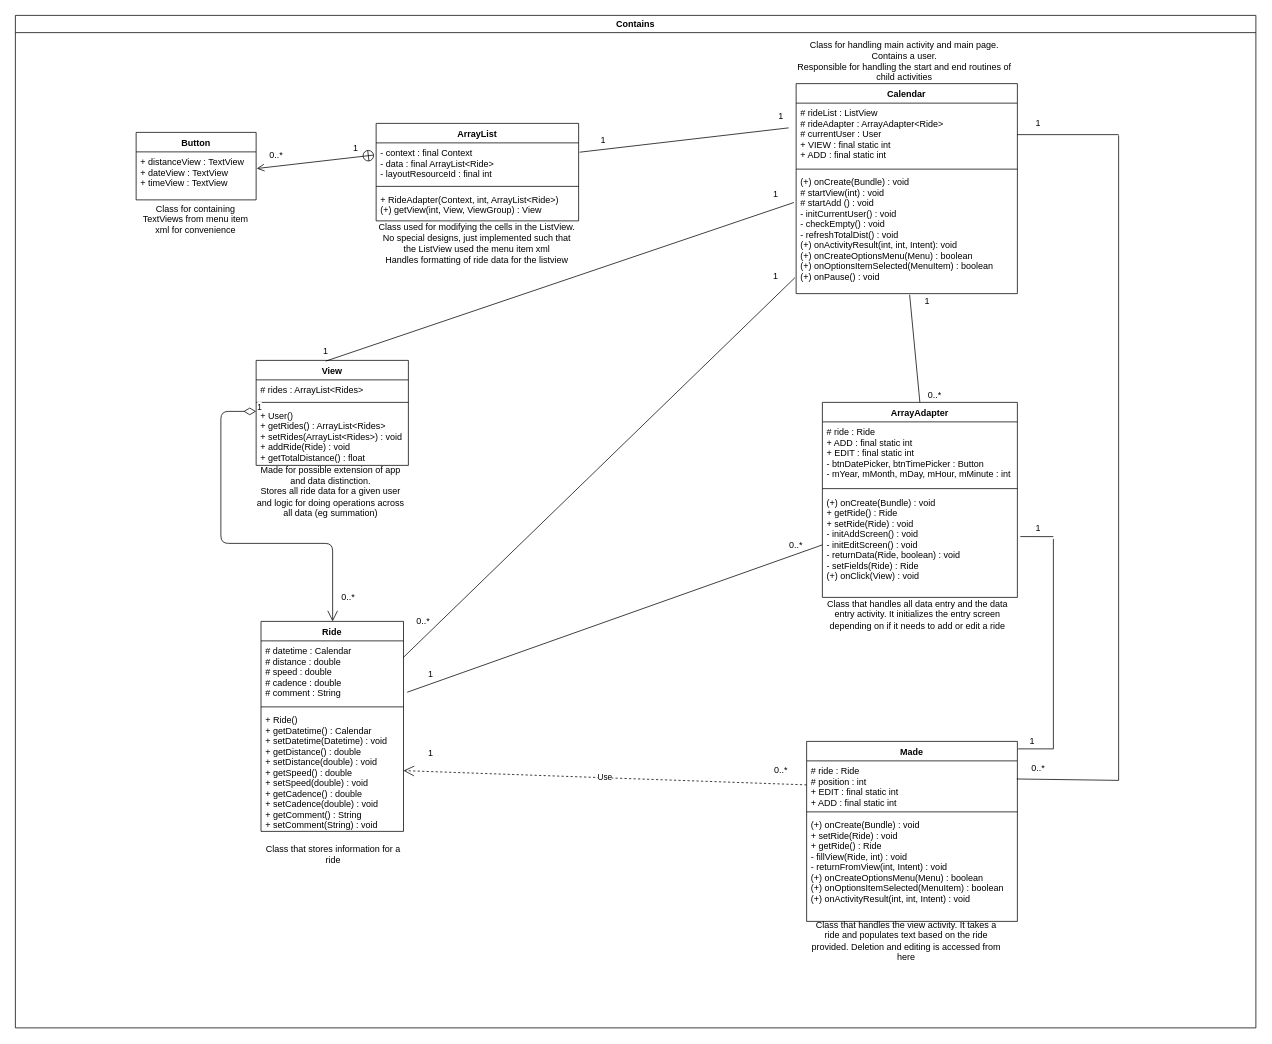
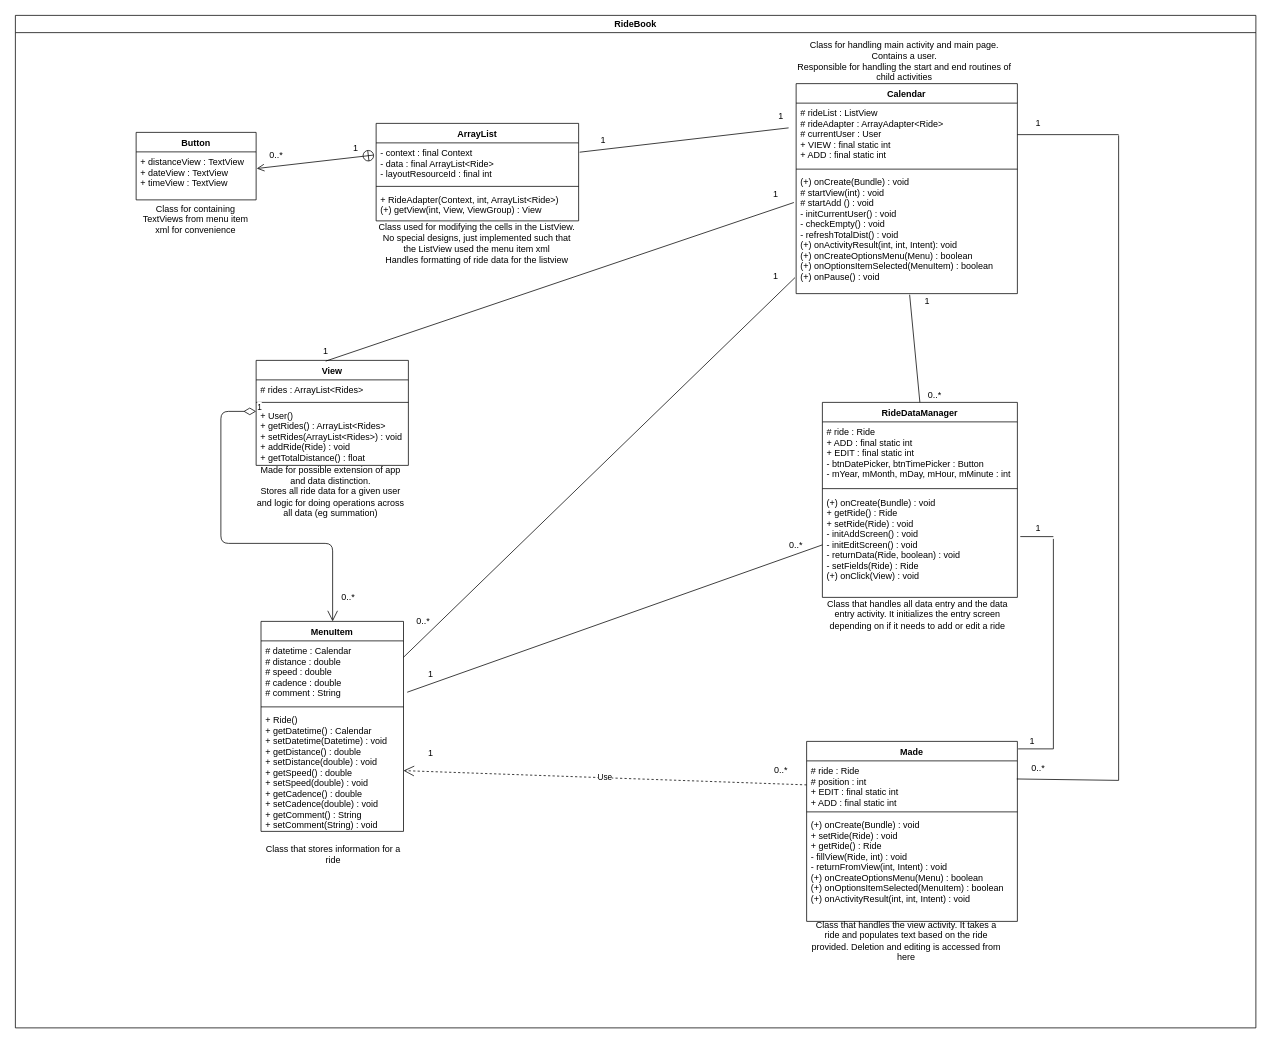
node "Contains": label "Contains" -> "RideBook"
node "ArrayAdapter": label "ArrayAdapter" -> "RideDataManager"
node "Ride": label "Ride" -> "MenuItem"
